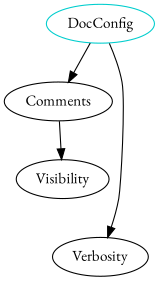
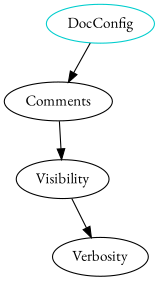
edge "DocConfig" -> "Verbosity": now "Visibility" -> "Verbosity"
